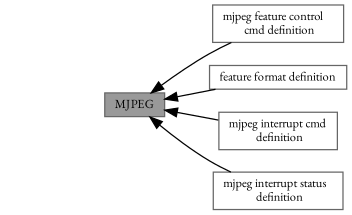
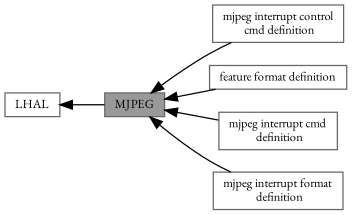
node "mjpeg feature control cmd definition": label "mjpeg feature control cmd definition" -> "mjpeg interrupt control cmd definition"
node "LHAL": added
node "mjpeg interrupt status definition": label "mjpeg interrupt status definition" -> "mjpeg interrupt format definition"
